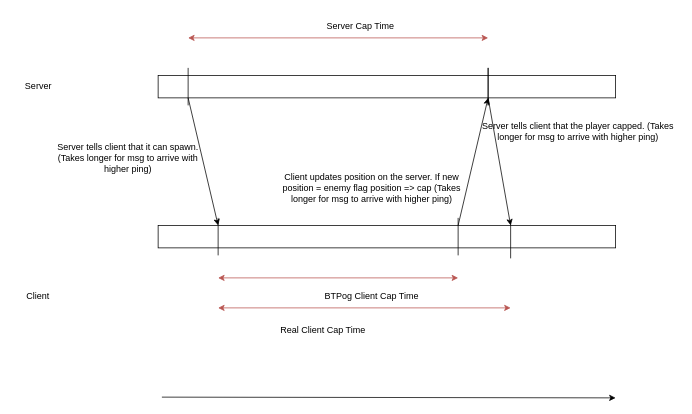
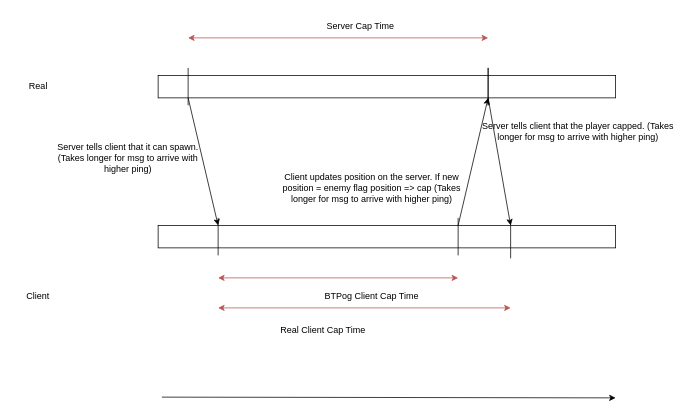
node "Server": label "Server" -> "Real"
